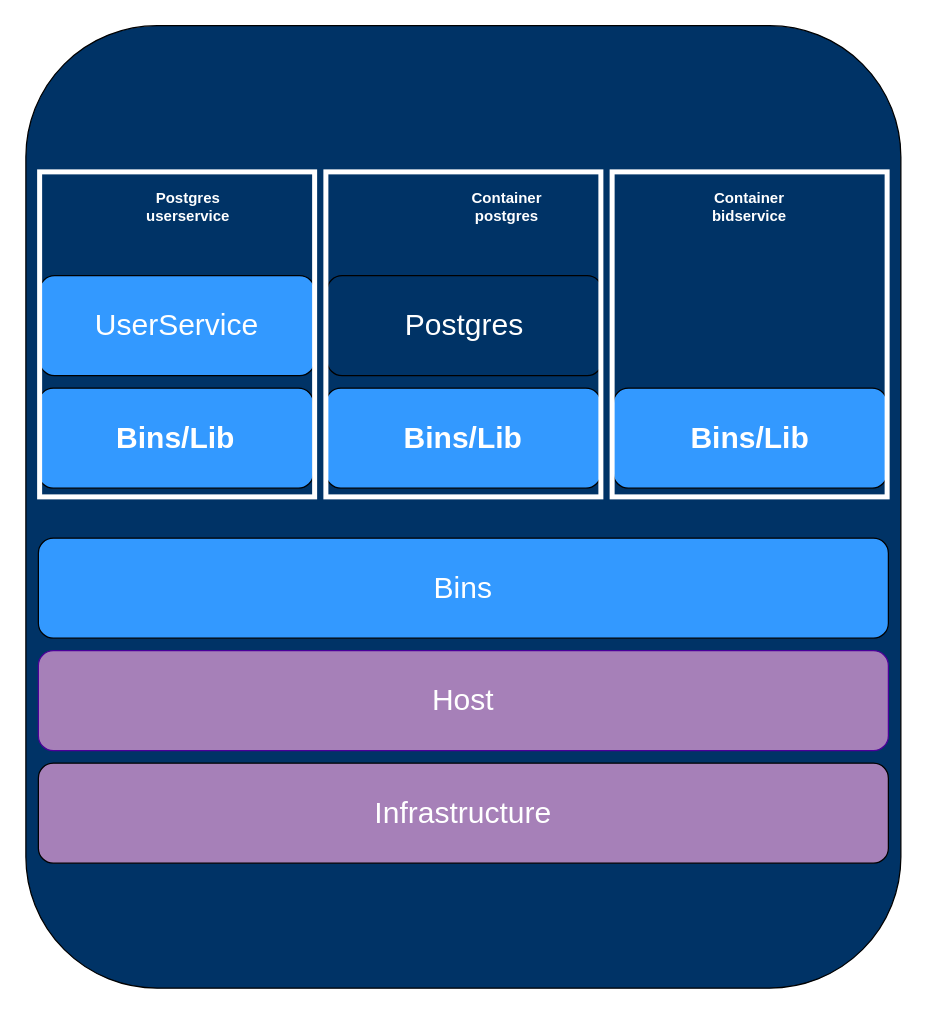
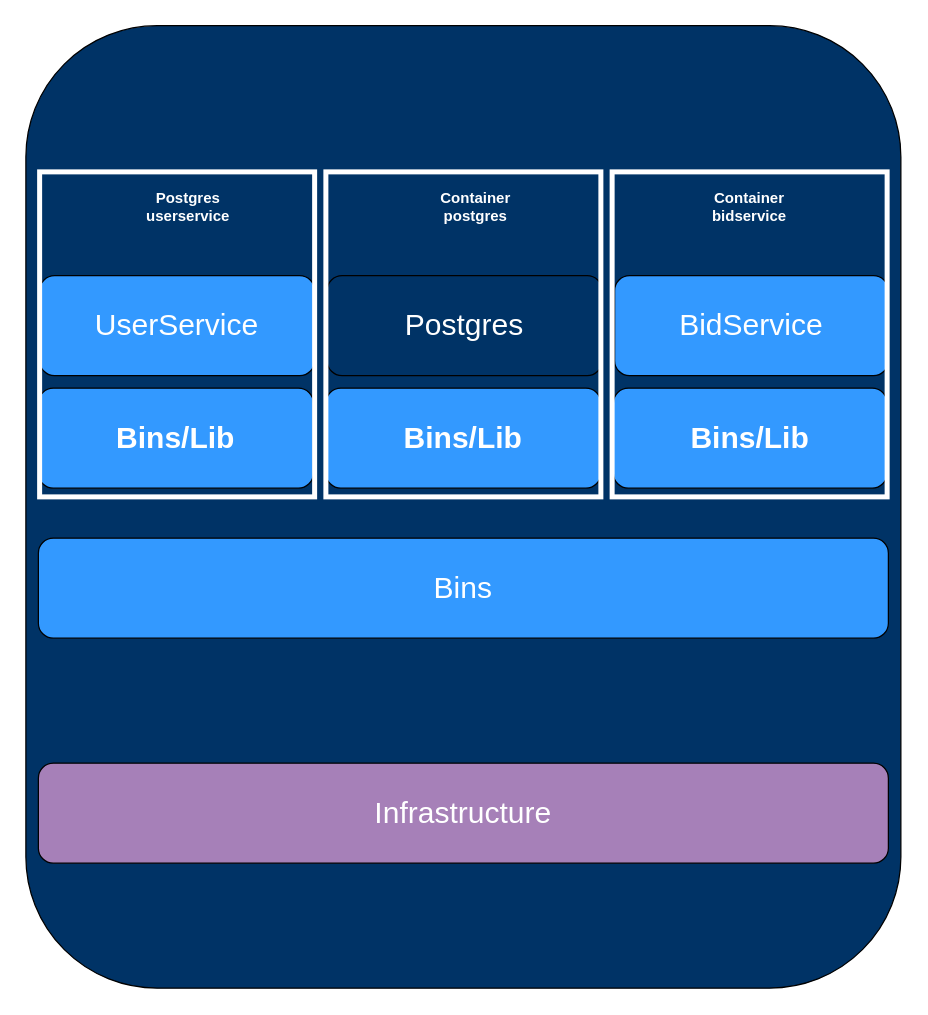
node "Container postgres": moved (507, 207) -> (476, 207)
node "BidService": added
node "Host": removed
